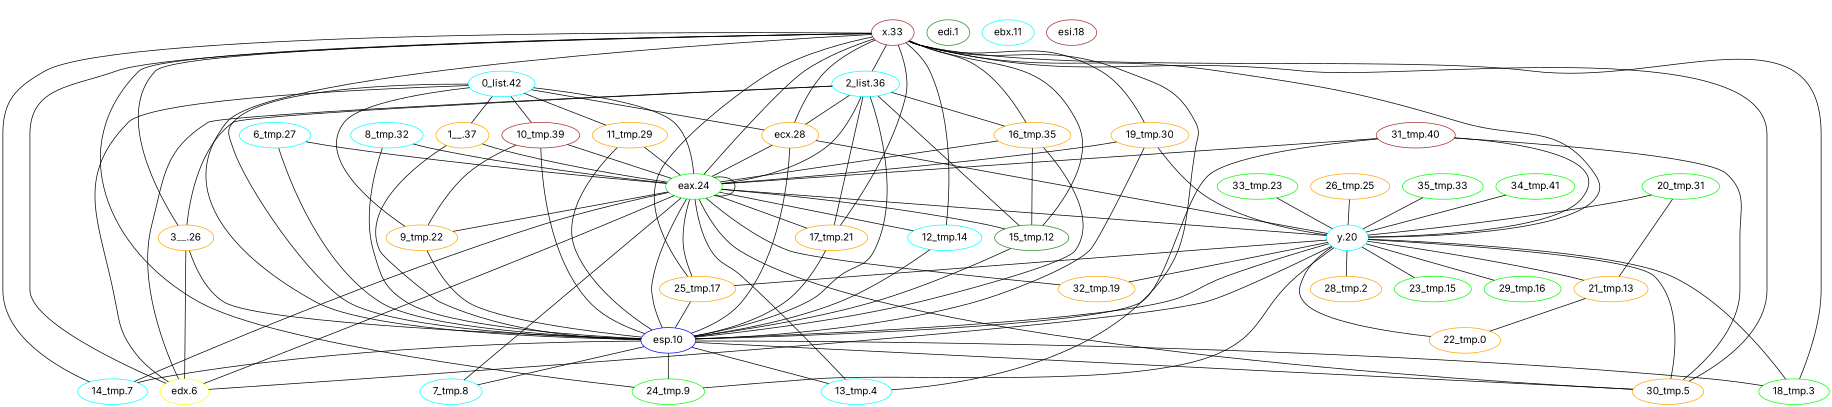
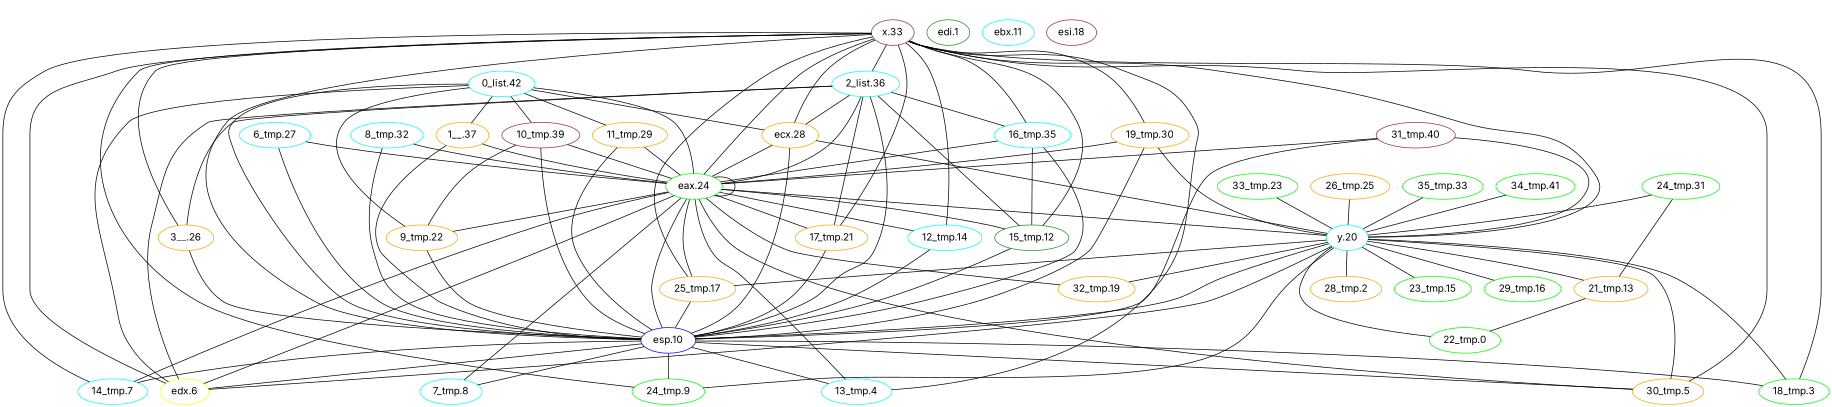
node "16_tmp.35": color orange -> cyan
edge "31_tmp.40" -- "30_tmp.5": removed
node "20_tmp.31": label "20_tmp.31" -> "24_tmp.31"
edge "3__.26" -- "edx.6": now "esp.10" -- "edx.6"
node "22_tmp.0": color orange -> green
